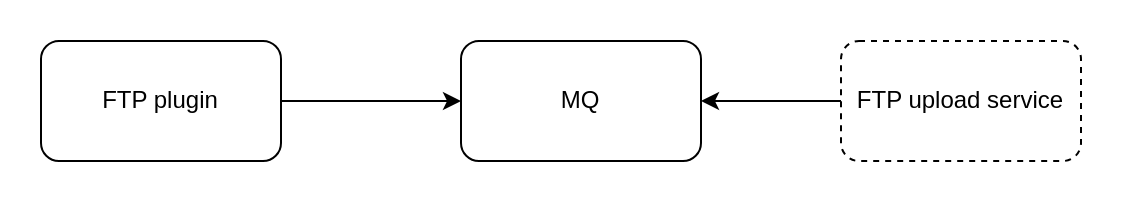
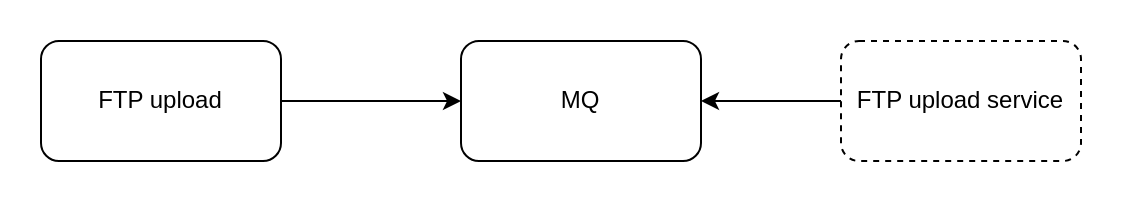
node "FTP plugin": label "FTP plugin" -> "FTP upload"
